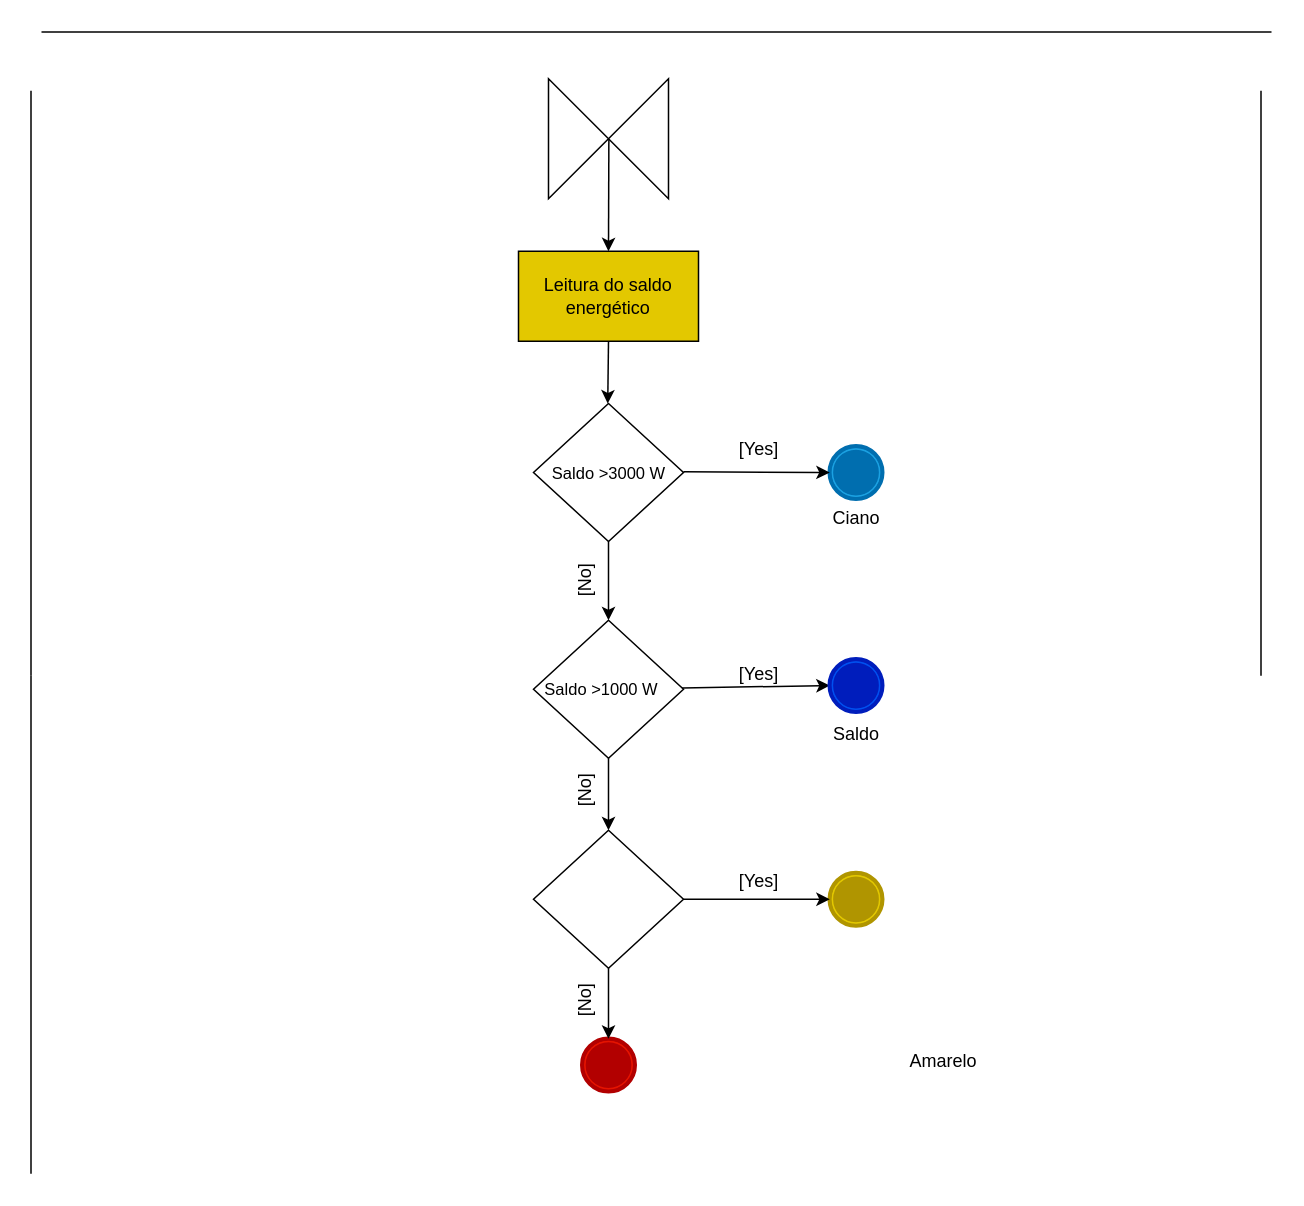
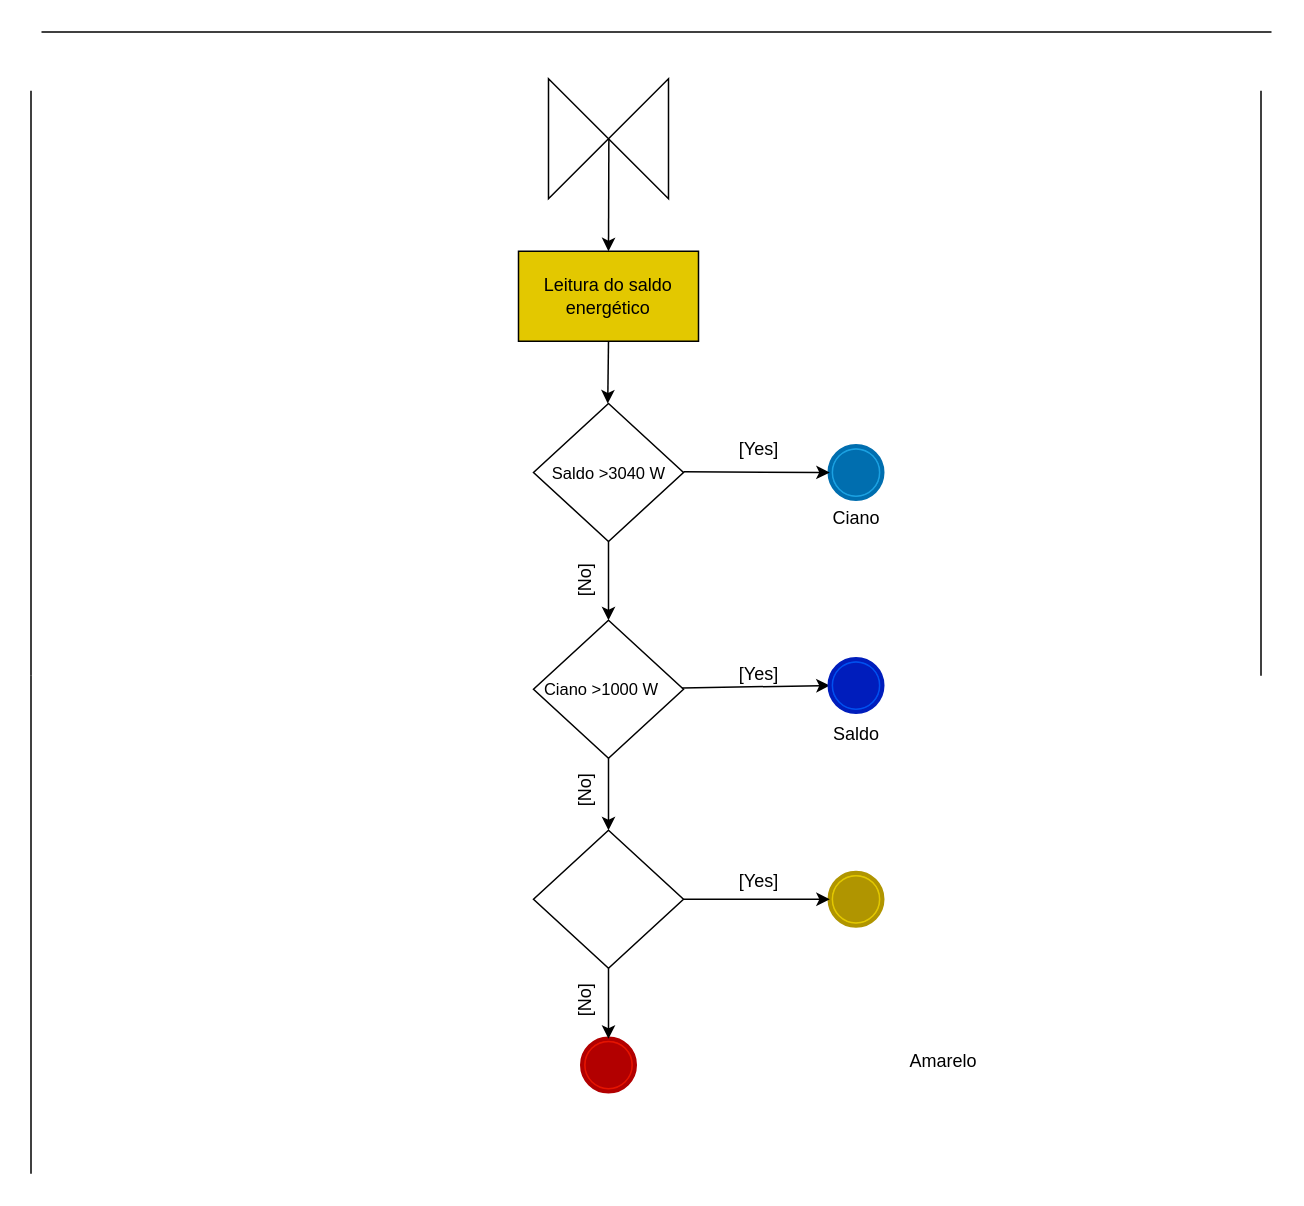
node "Saldo >3000 W": label "Saldo >3000 W" -> "Saldo >3040 W"
node "Saldo >1000 W": label "Saldo >1000 W" -> "Ciano >1000 W"
